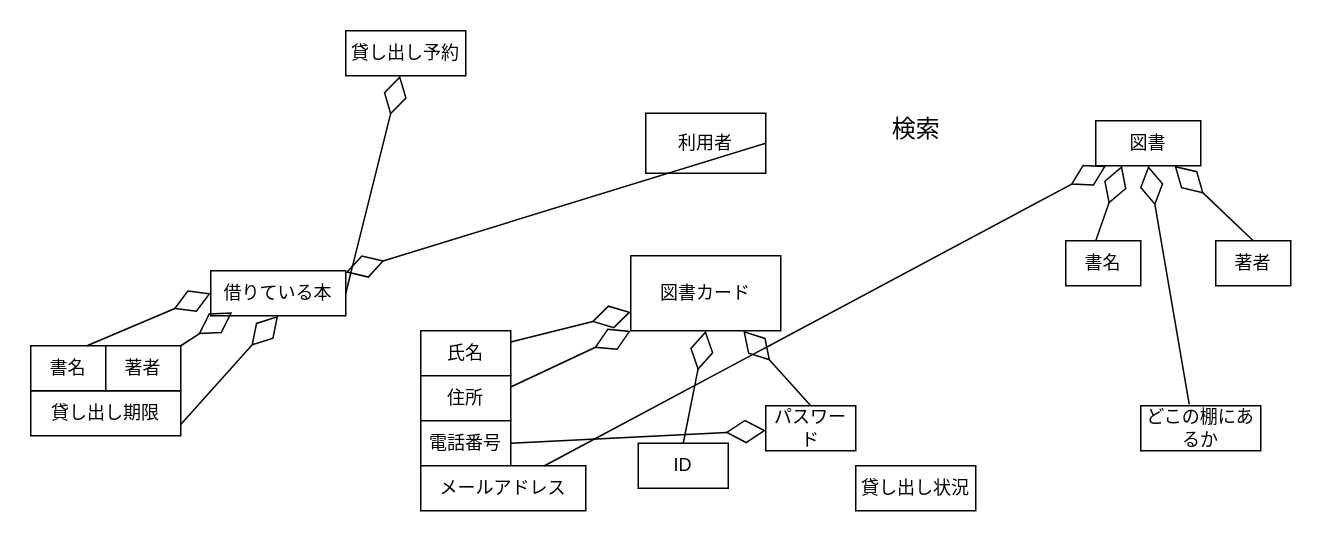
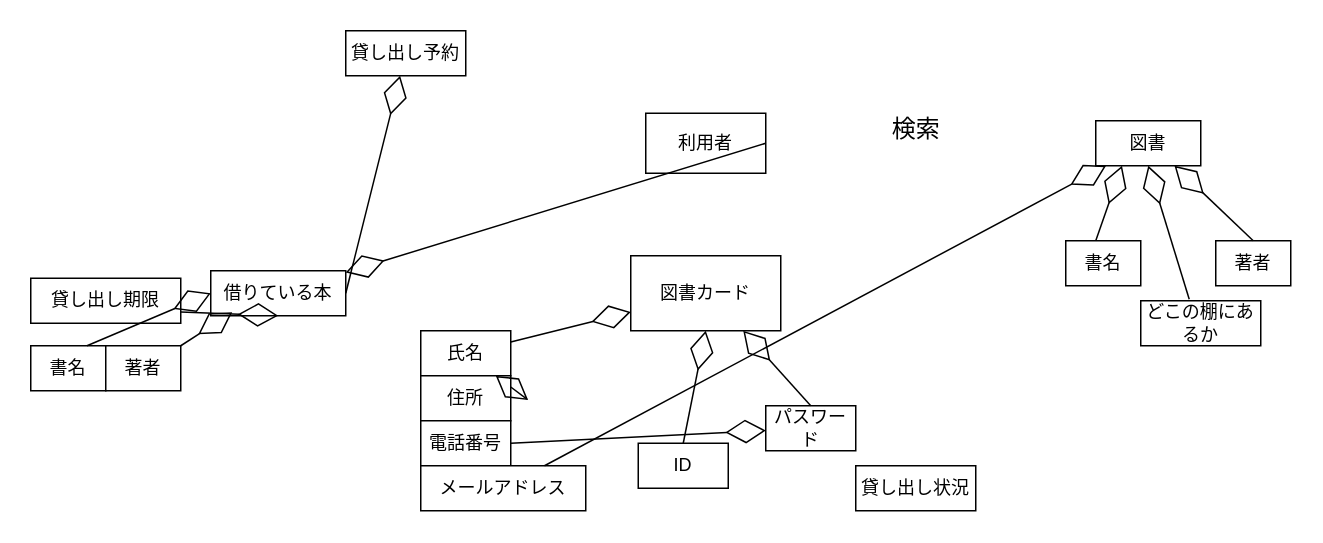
edge "住所" -> "図書カード": now "住所" -> "氏名"
node "貸し出し期限": moved (106, 413) -> (106, 301)
node "どこの棚にあるか": moved (1201, 428) -> (1201, 323)
